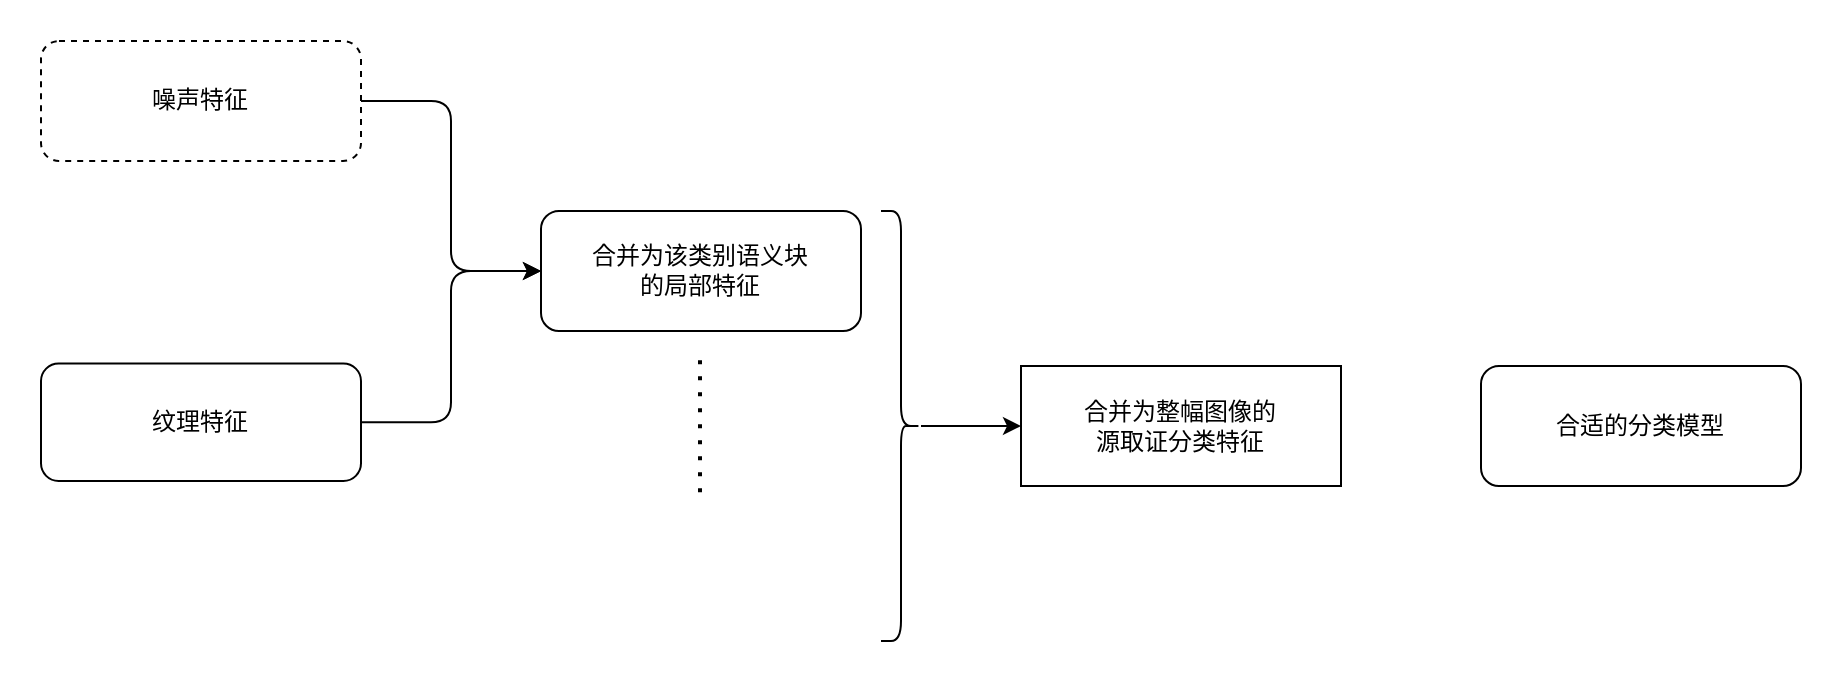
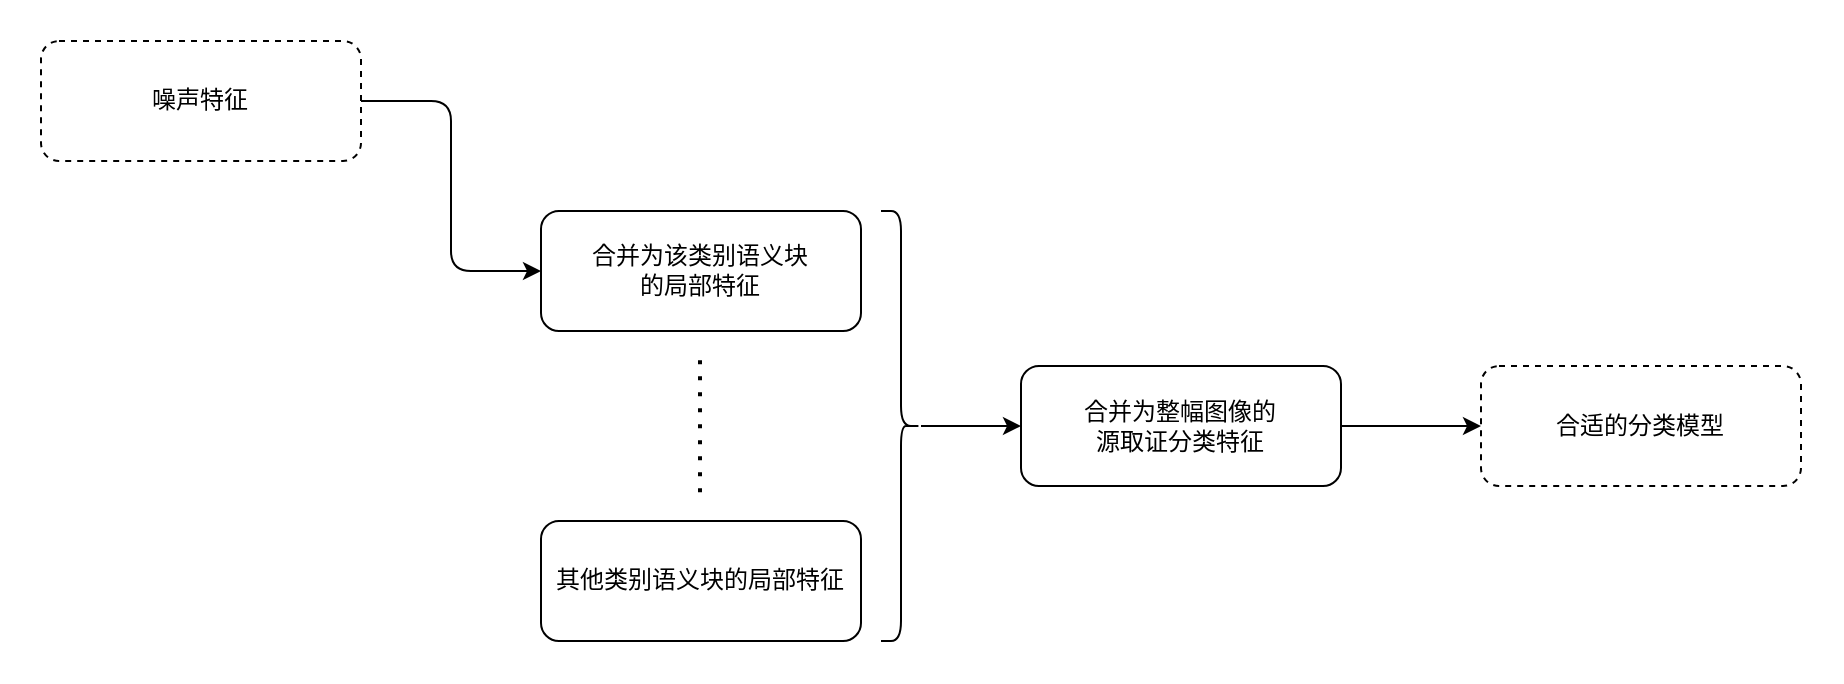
edge "纹理特征" -> "合并为该类别语义块 的局部特征": removed
node "纹理特征": removed
node "合并为整幅图像的 源取证分类特征": shape rectangle -> rounded rectangle
edge "合并为整幅图像的 源取证分类特征" -> "合适的分类模型": added
node "合适的分类模型": style solid -> dashed
node "其他类别语义块的局部特征": added
